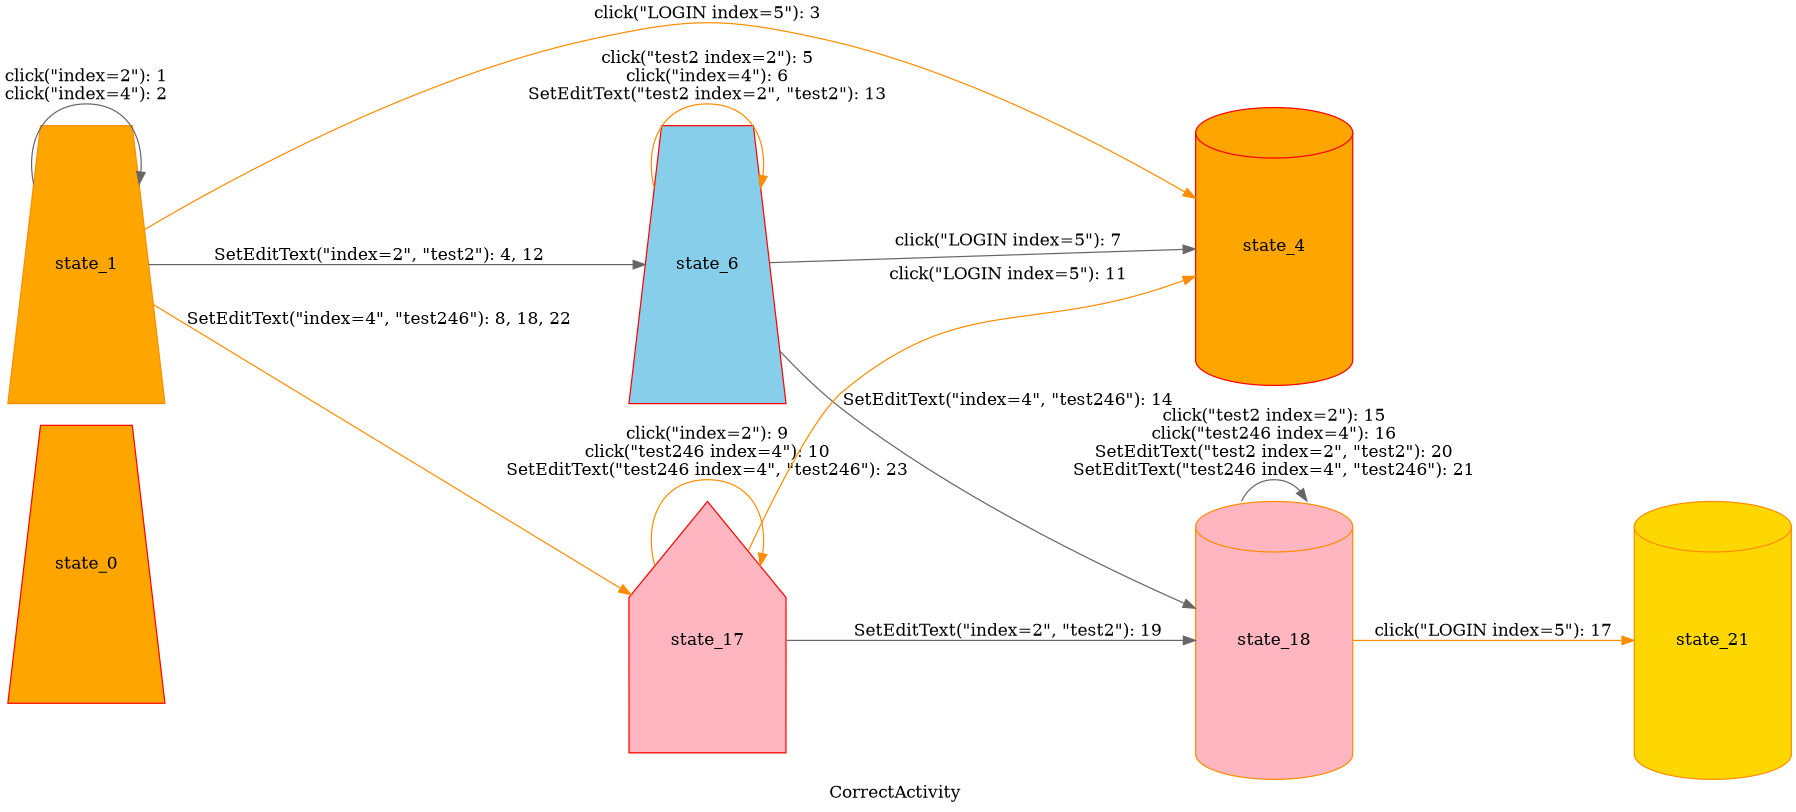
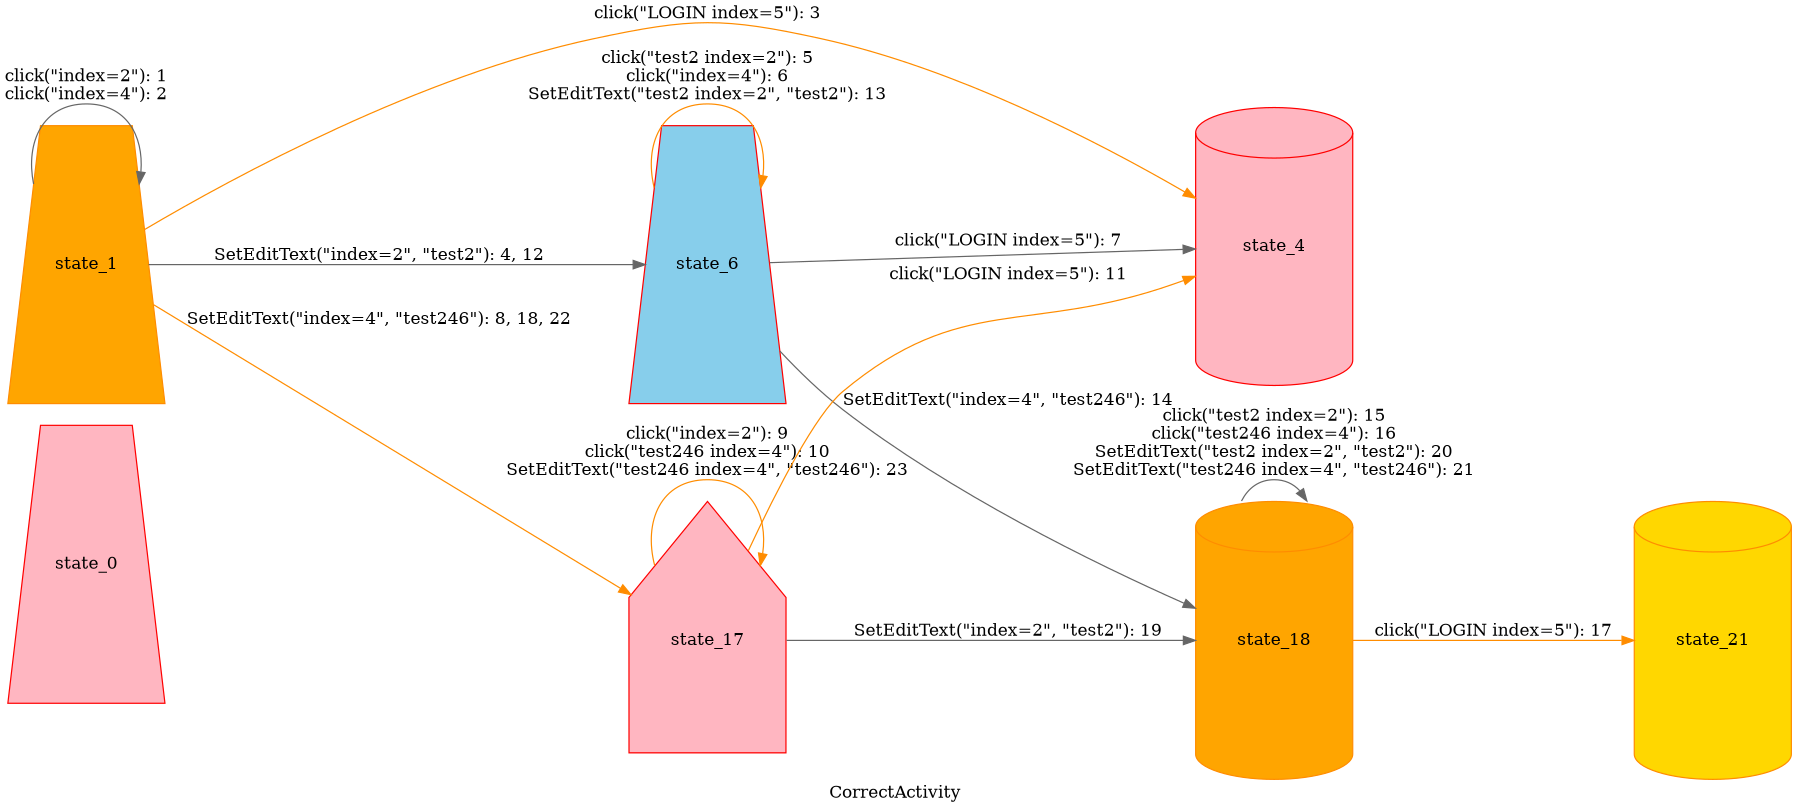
node "state_4": fillcolor orange -> lightpink
node "state_0": fillcolor orange -> lightpink
node "state_18": fillcolor lightpink -> orange
